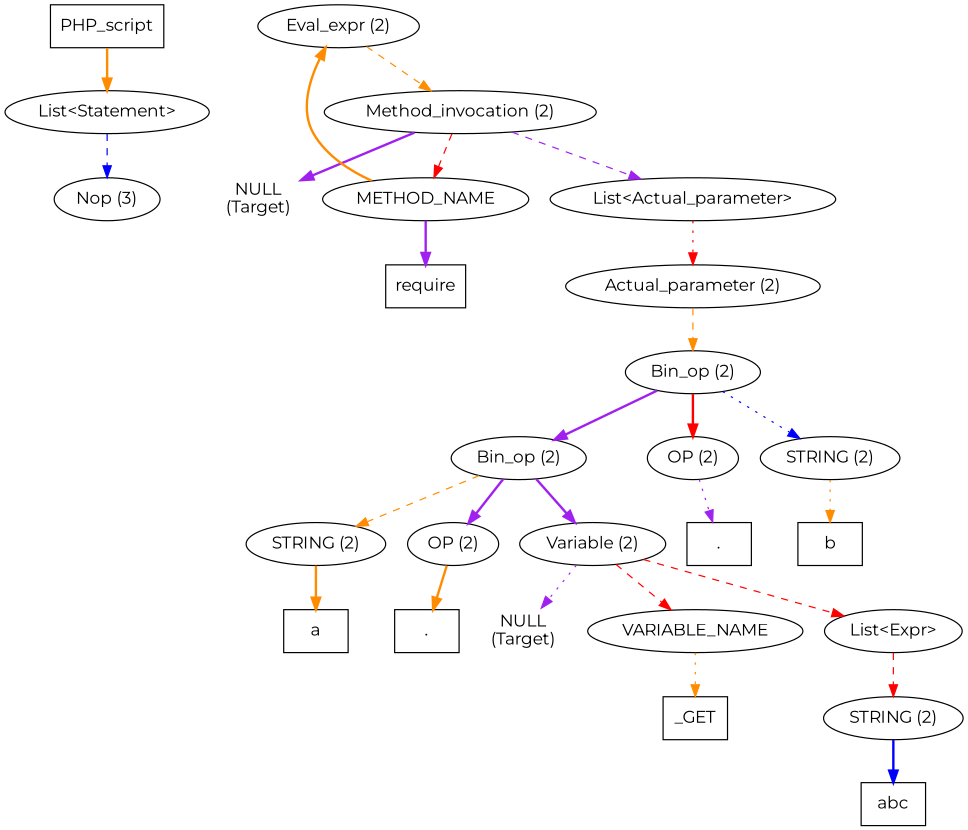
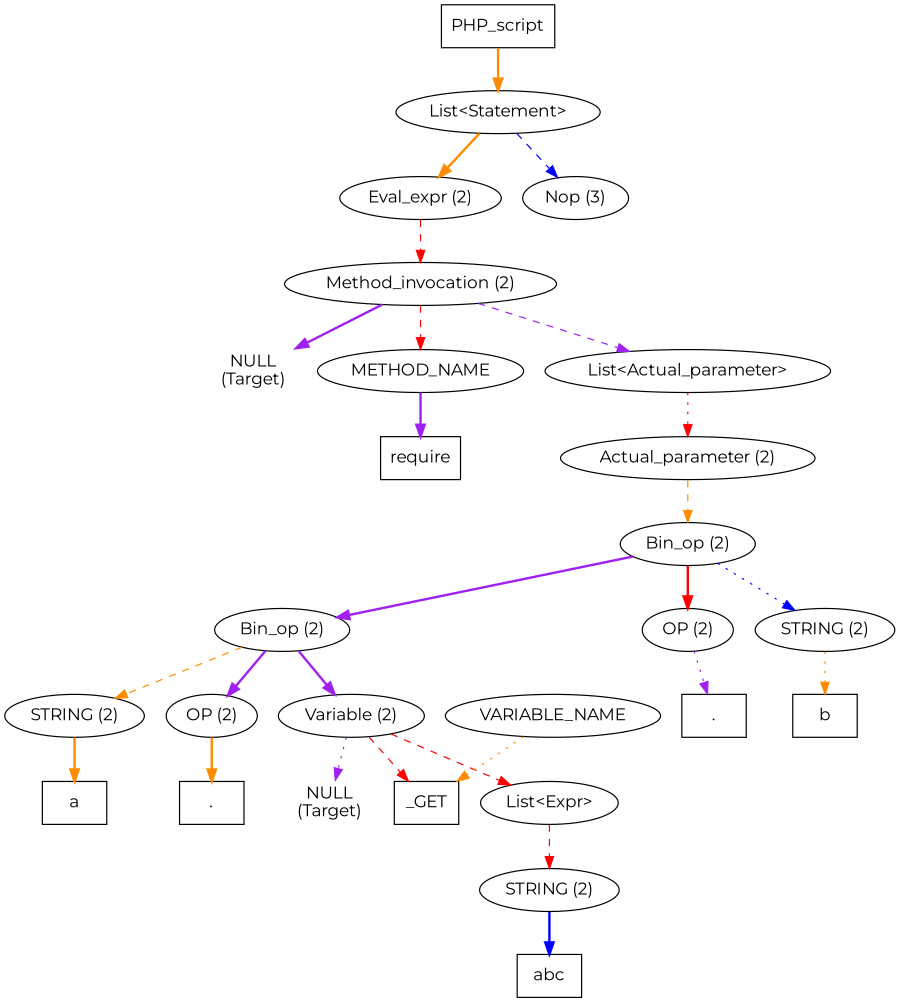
edge "Eval_expr (2)" -> "Method_invocation (2)": color darkorange -> red
edge "METHOD_NAME" -> "Eval_expr (2)": now "List<Statement>" -> "Eval_expr (2)"
edge "Variable (2)" -> "VARIABLE_NAME": now "Variable (2)" -> "_GET"
